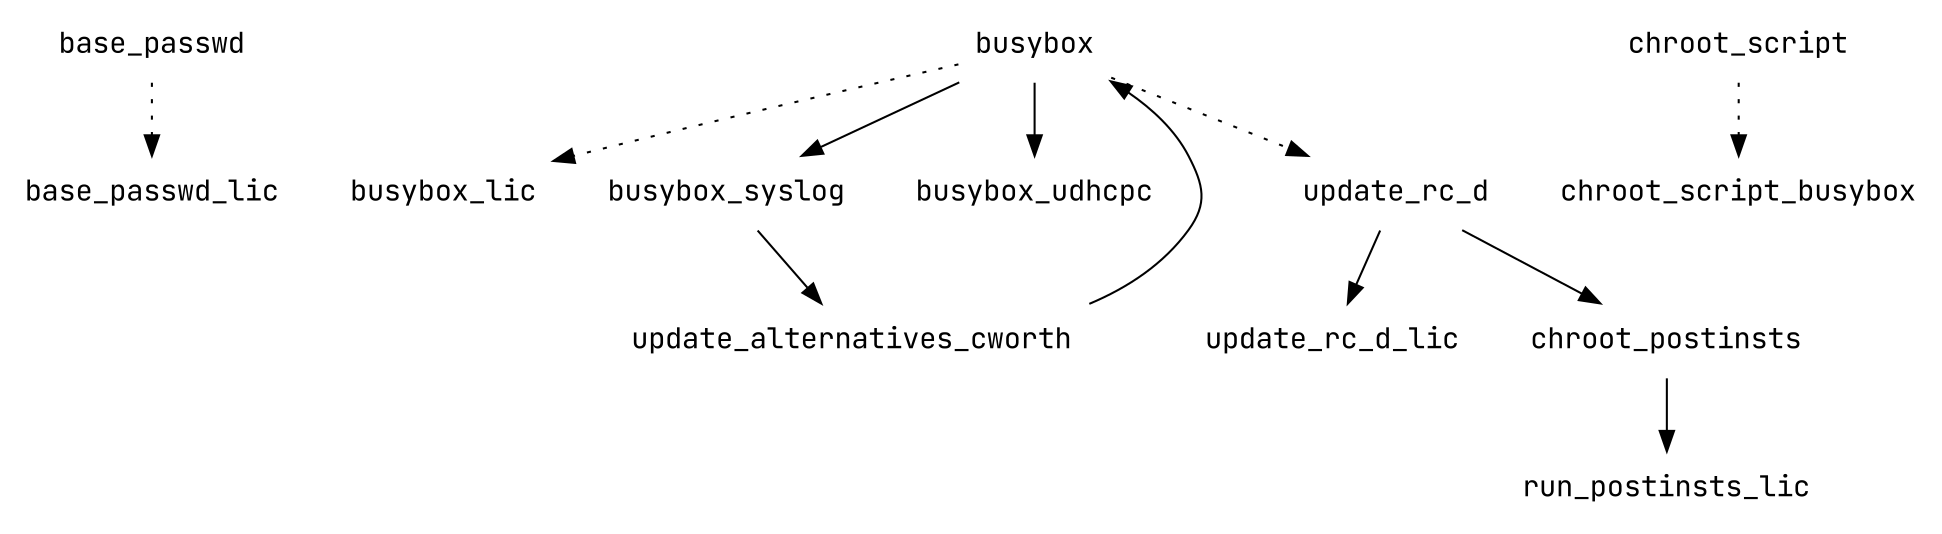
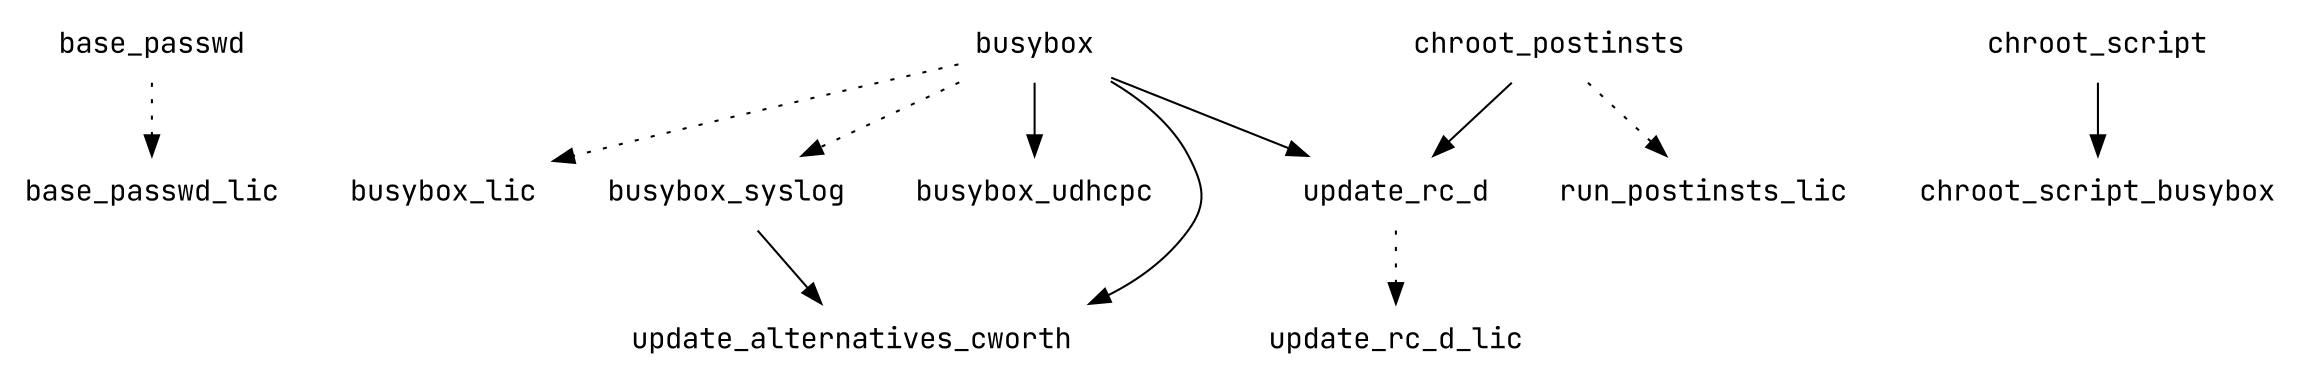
edge "chroot_script" -> "chroot_script_busybox": style dotted -> solid
edge "busybox" -> "update_rc_d": style dotted -> solid
edge "busybox" -> "busybox_syslog": style solid -> dotted
edge "update_alternatives_cworth" -> "busybox": reversed
edge "update_rc_d" -> "update_rc_d_lic": style solid -> dotted
edge "update_rc_d" -> "chroot_postinsts": reversed
edge "chroot_postinsts" -> "run_postinsts_lic": style solid -> dotted
